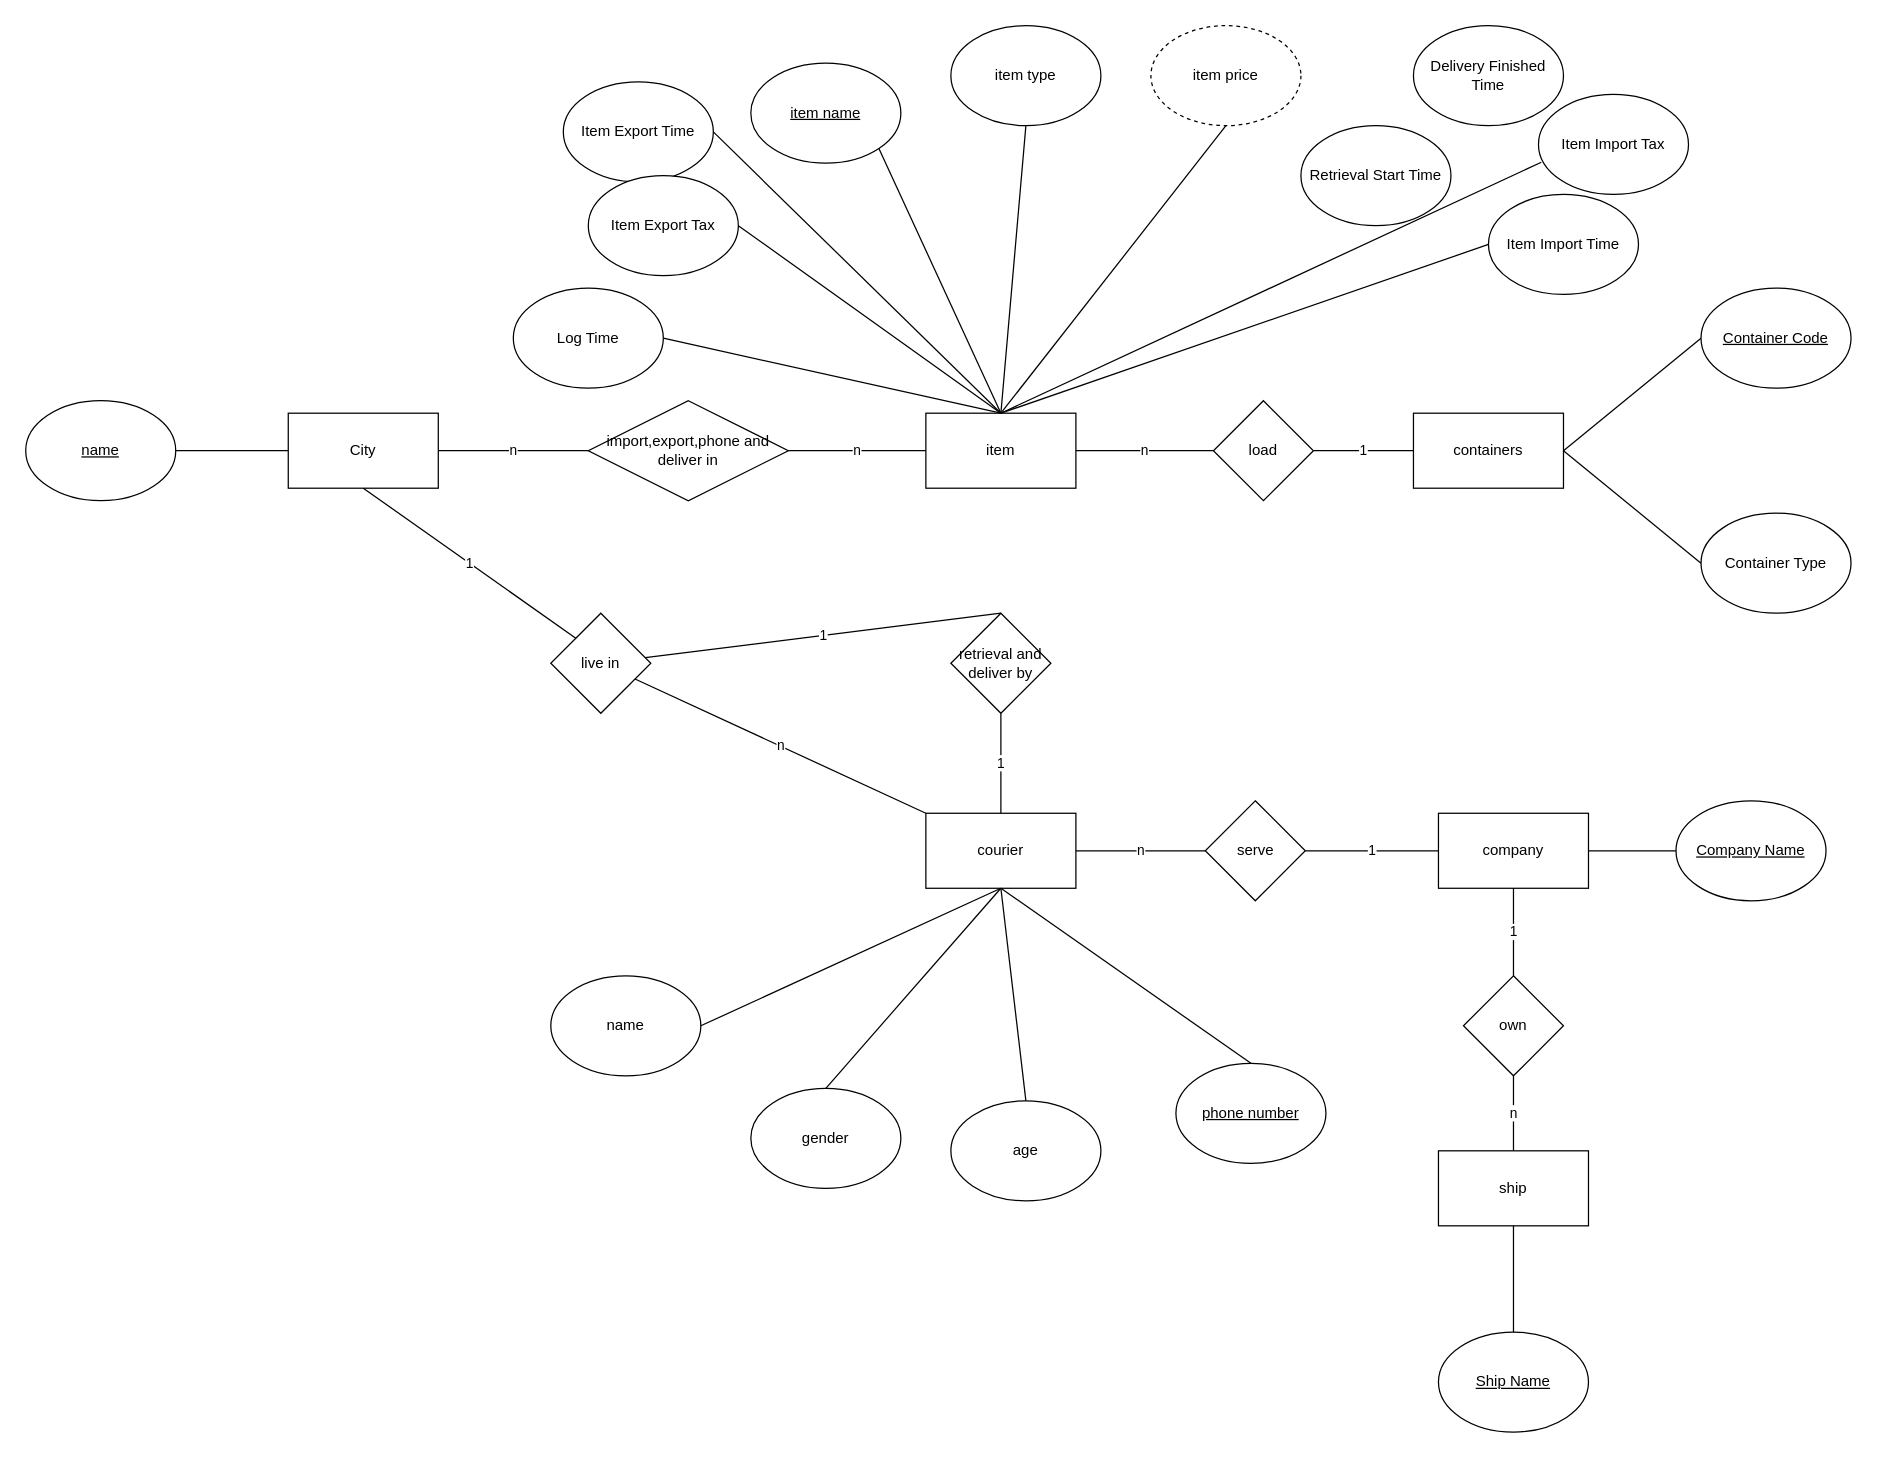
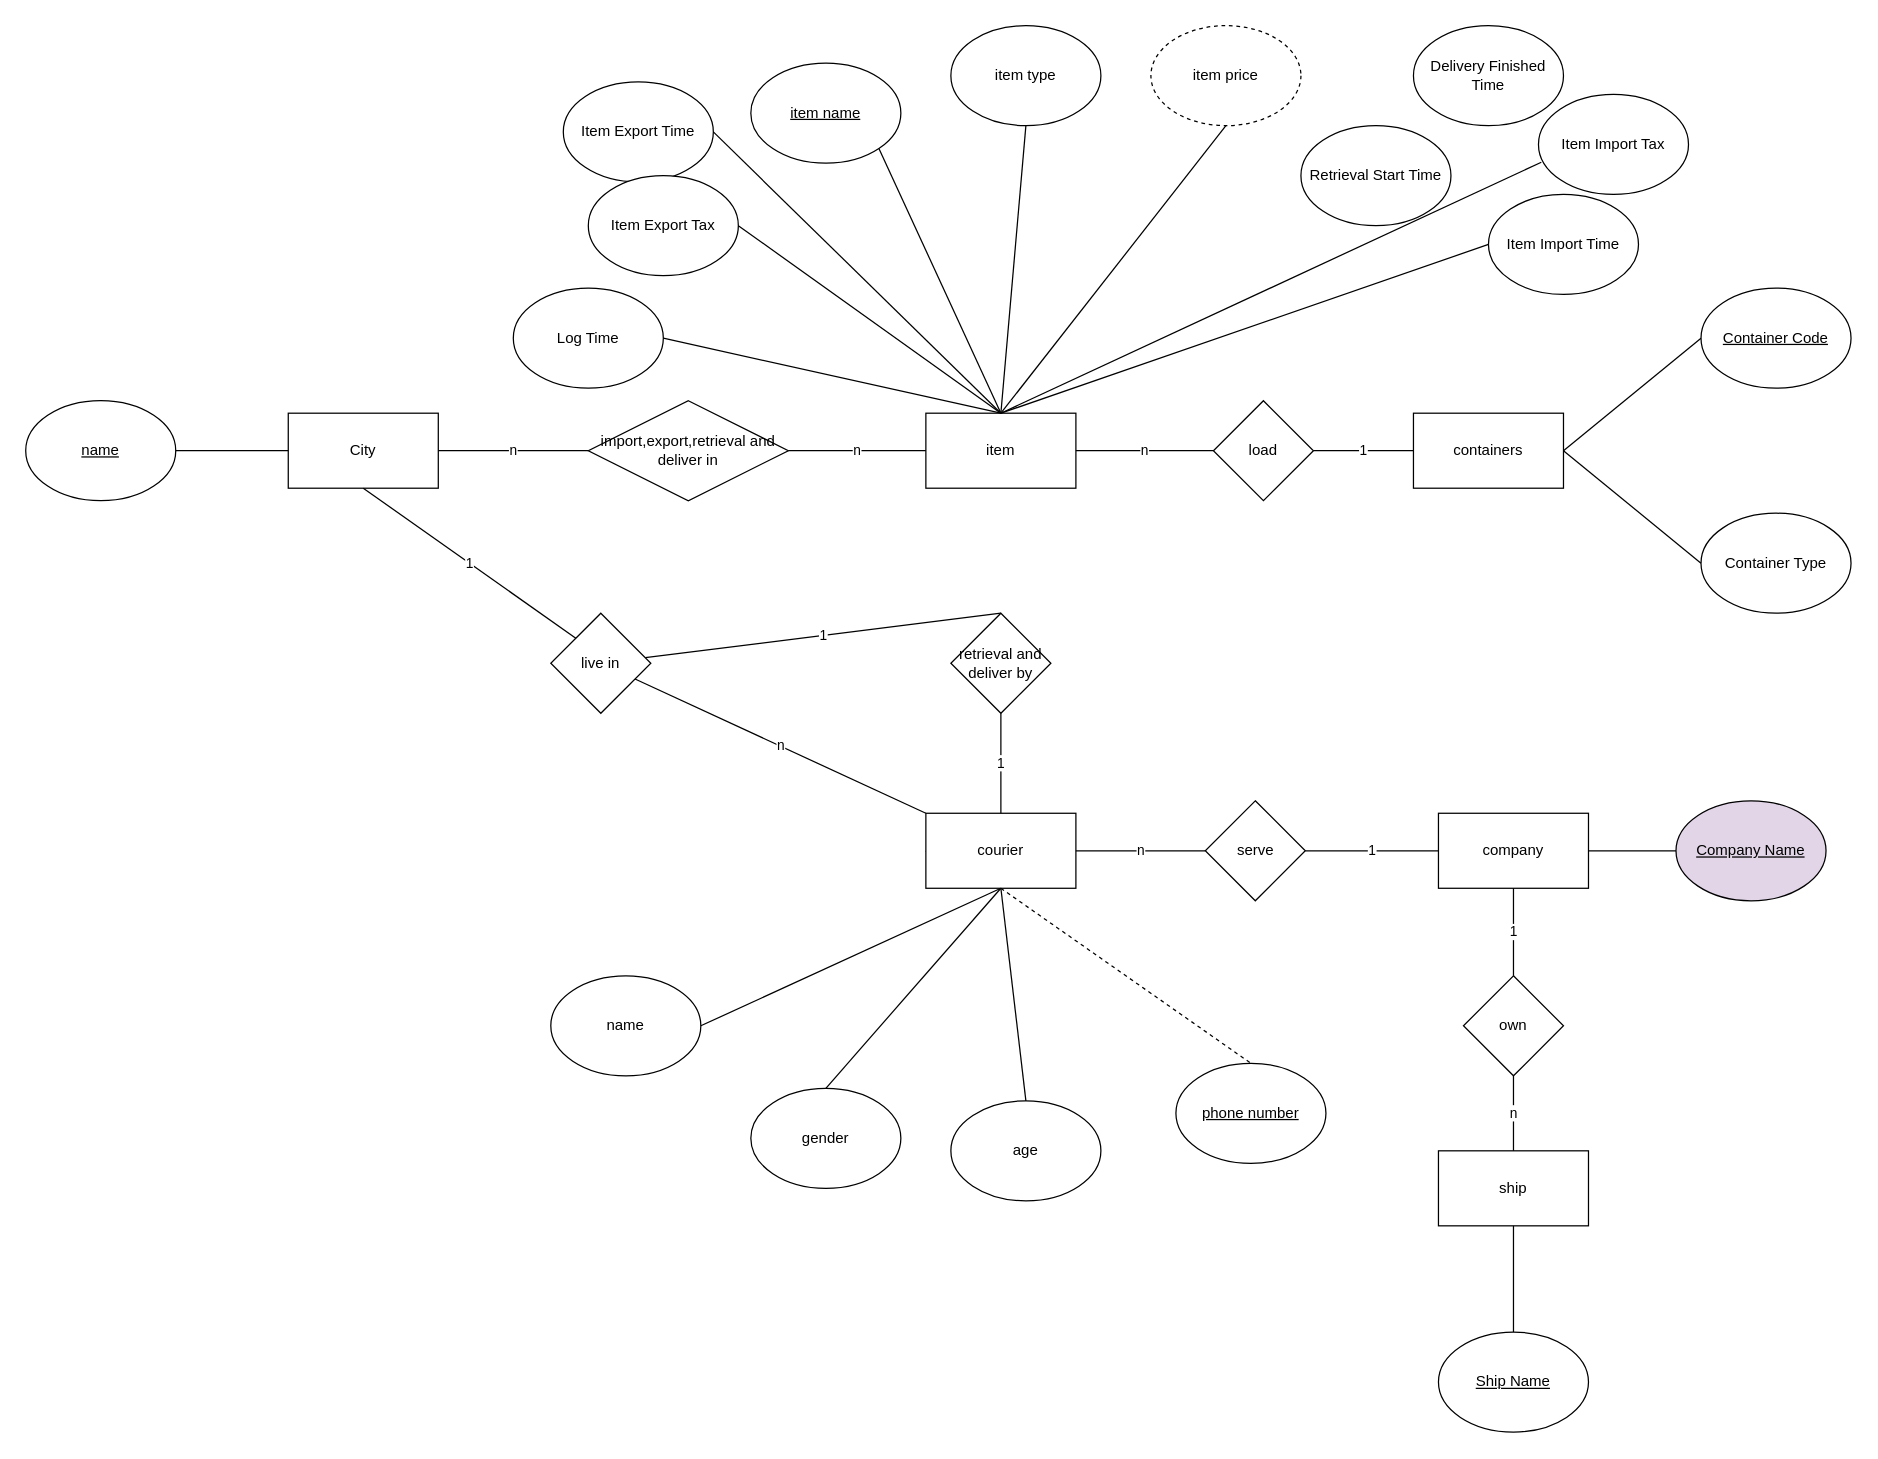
node "import,export,phone and deliver in": label "import,export,phone and deliver in" -> "import,export,retrieval and deliver in"
node "Company Name": fillcolor #ffffff -> #e1d5e7
edge "courier" -- "phone number": style solid -> dashed
